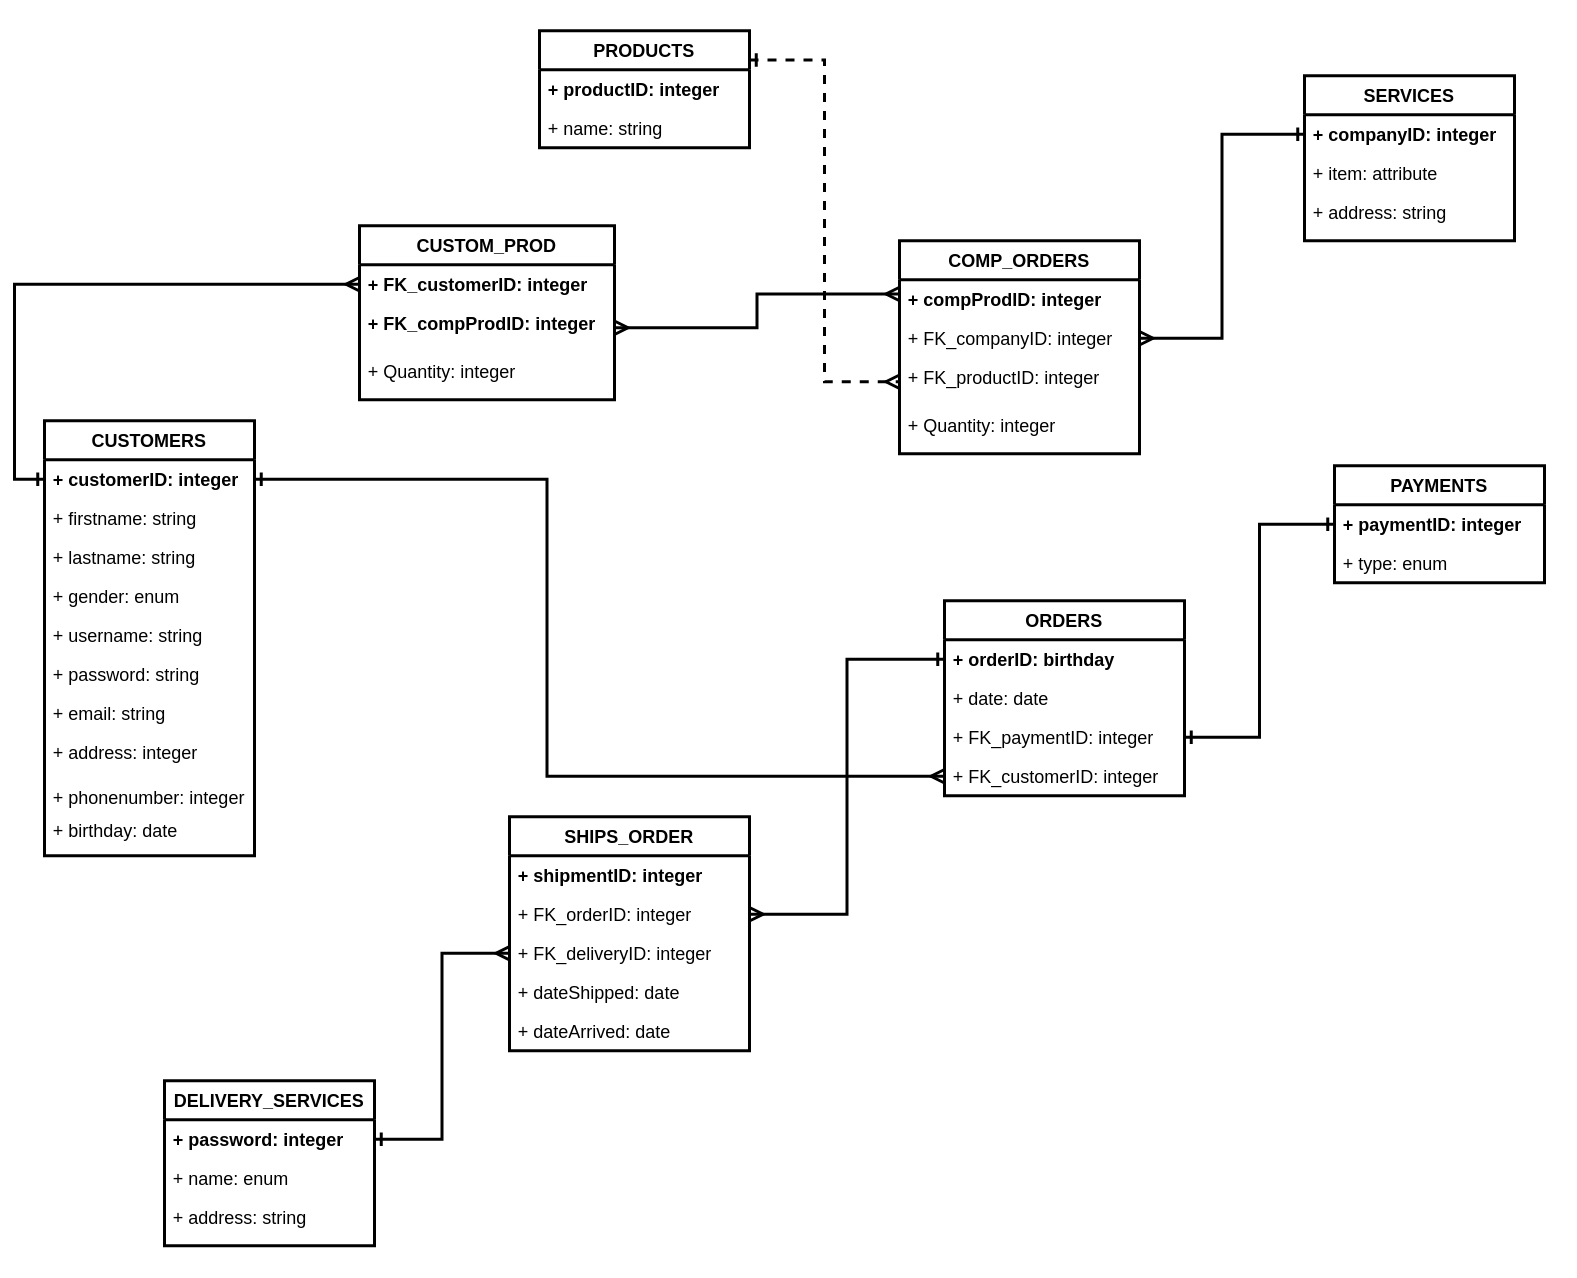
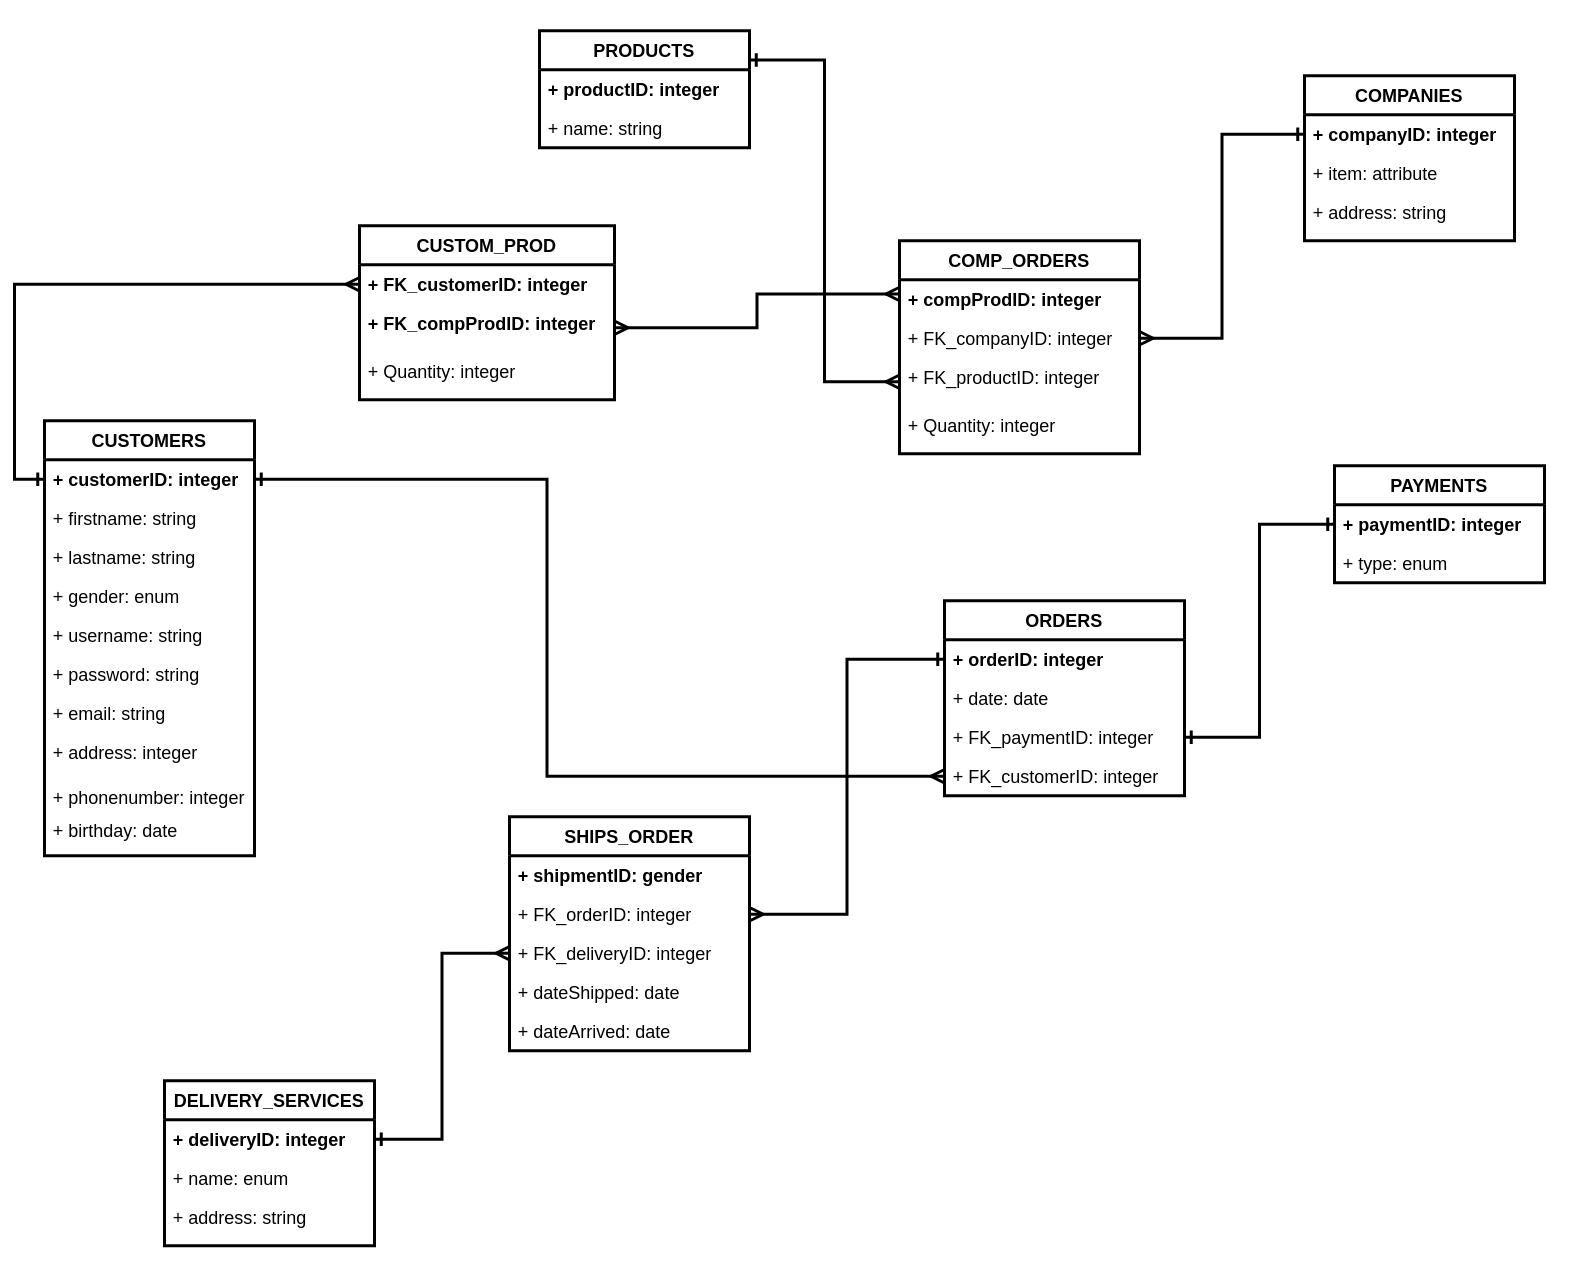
node "SERVICES": label "SERVICES" -> "COMPANIES"
edge "PRODUCTS" -- "+ FK_productID: integer": style dashed -> solid
node "+ orderID: birthday": label "+ orderID: birthday" -> "+ orderID: integer"
node "+ shipmentID: integer": label "+ shipmentID: integer" -> "+ shipmentID: gender"
node "+ password: integer": label "+ password: integer" -> "+ deliveryID: integer"
